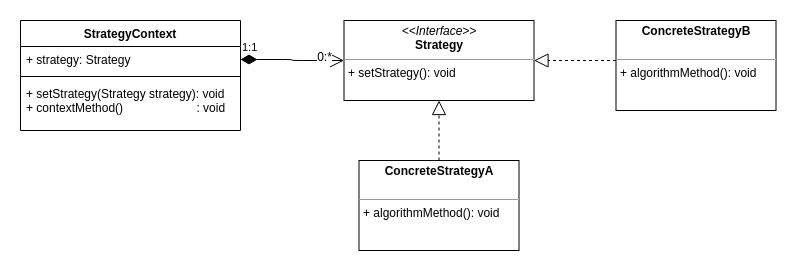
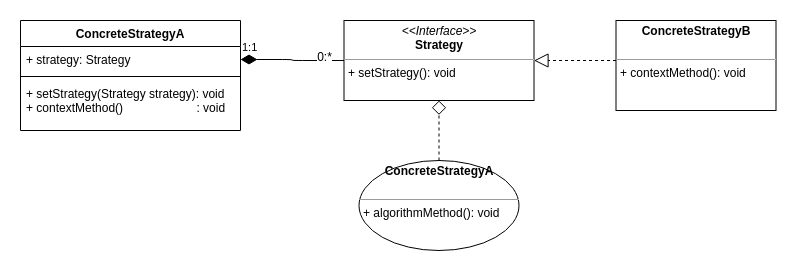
node "StrategyContext": label "StrategyContext" -> "ConcreteStrategyA"
node "ConcreteStrategyB + algorithmMethod(): void": label "ConcreteStrategyB + algorithmMethod(): void" -> "ConcreteStrategyB + contextMethod(): void"
edge "+ strategy: Strategy" -- "<<Interface>> Strategy + setStrategy(): void": arrowhead open -> none
edge "ConcreteStrategyA + algorithmMethod(): void" -> "<<Interface>> Strategy + setStrategy(): void": arrowhead block -> diamond
node "ConcreteStrategyA + algorithmMethod(): void": shape rectangle -> ellipse
